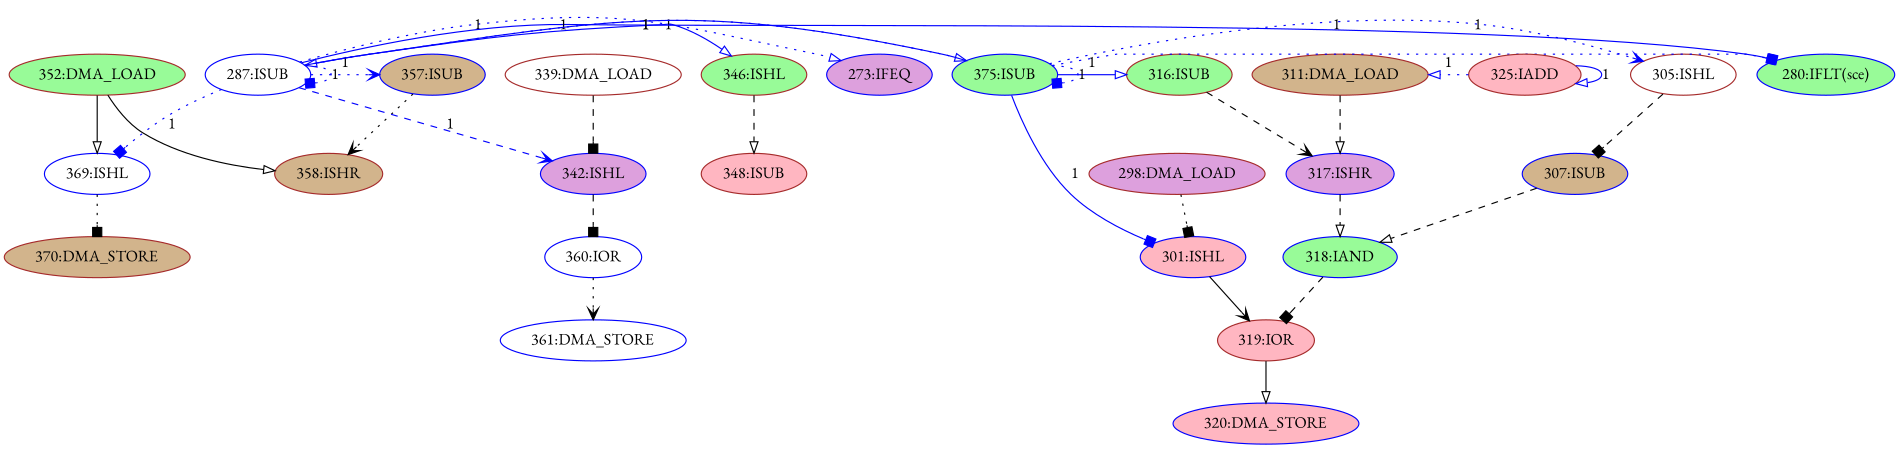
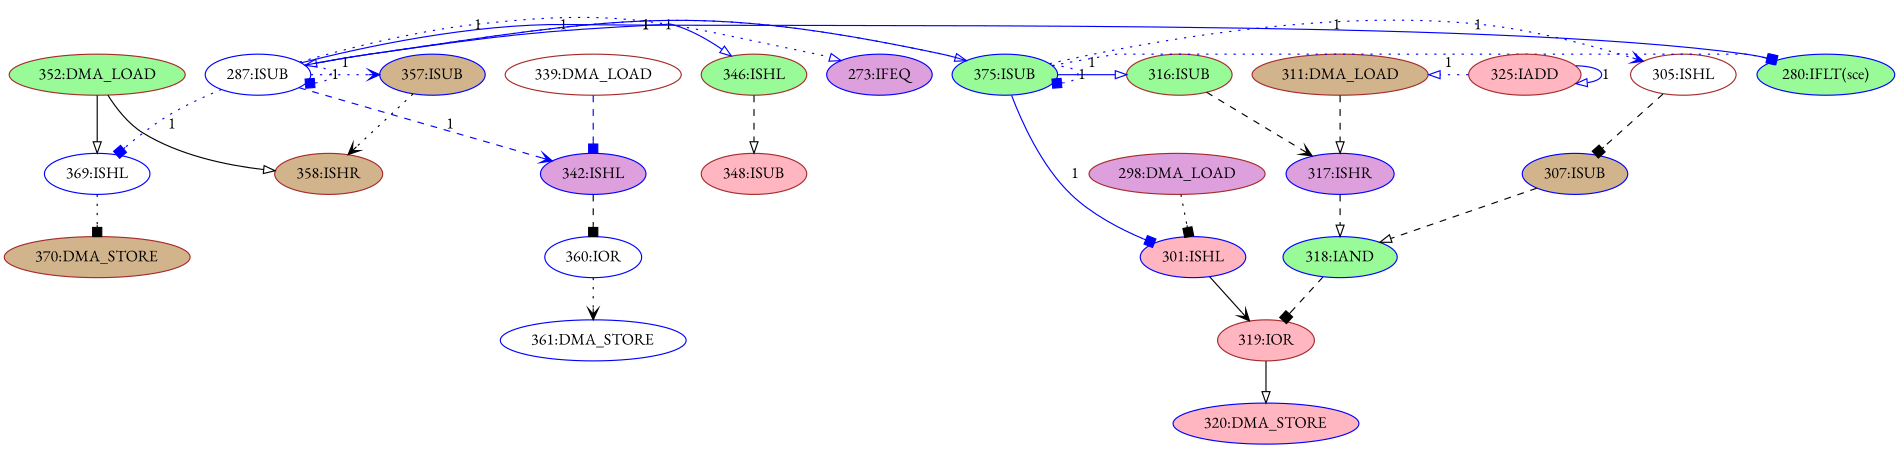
edge "339:DMA_LOAD" -> "342:ISHL": color black -> blue
